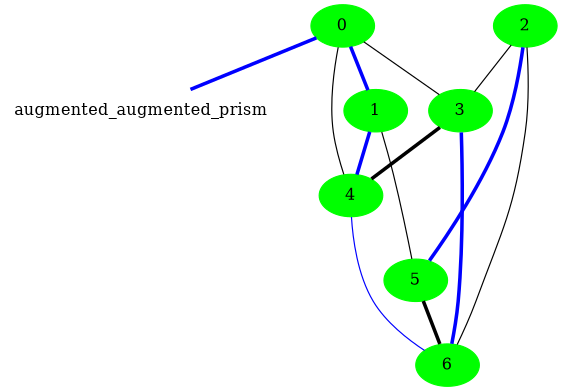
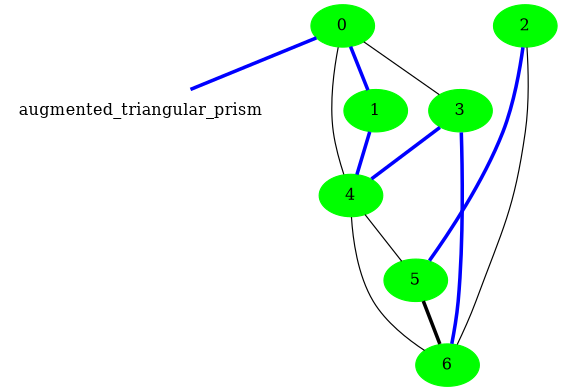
edge "2" -- "3": removed
node "augmented_augmented_prism": label "augmented_augmented_prism" -> "augmented_triangular_prism"
edge "3" -- "4": color black -> blue
edge "1" -- "5": now "4" -- "5"
edge "4" -- "6": color blue -> black
